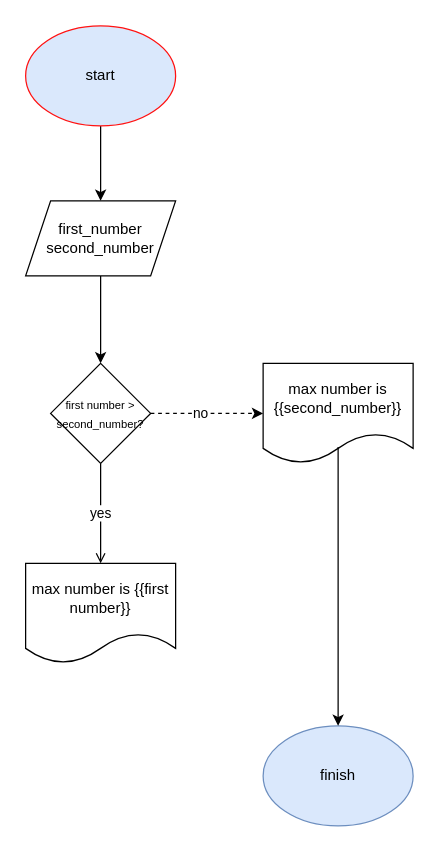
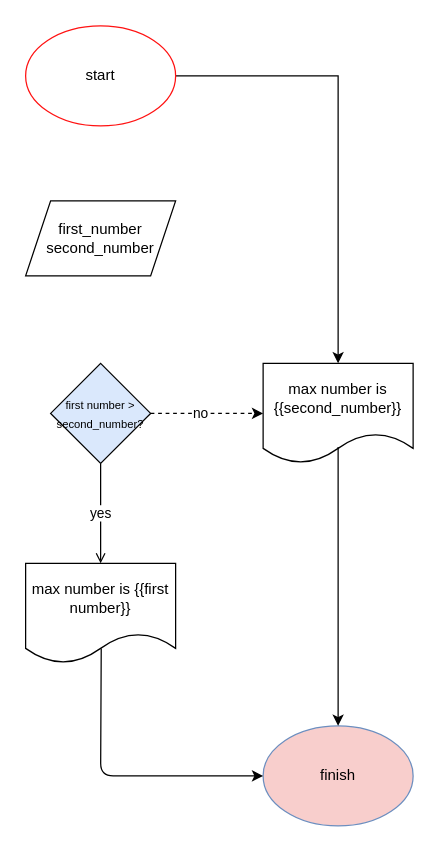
node "start": fillcolor #dae8fc -> #ffffff
edge "start" -> "first_number second_number": now "start" -> "max number is {{second_number}}"
edge "first_number second_number" -> "first number > second_number?": removed
node "first number > second_number?": fillcolor #ffffff -> #dae8fc
edge "max number is {{first number}}" -> "finish": added
node "finish": fillcolor #dae8fc -> #f8cecc
